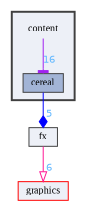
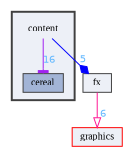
edge "cereal" -> "fx": now "content" -> "fx"
